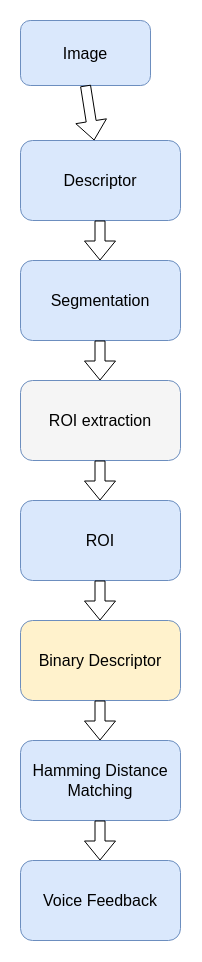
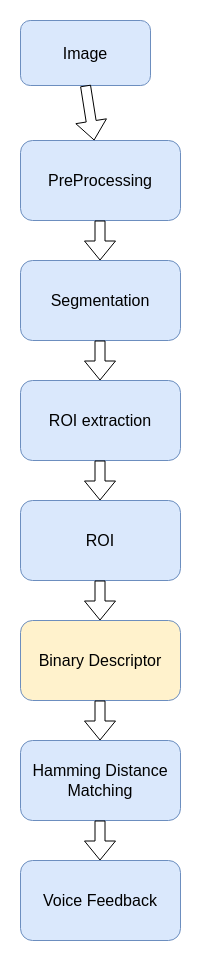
node "Descriptor": label "Descriptor" -> "PreProcessing"
node "ROI extraction": fillcolor #f5f5f5 -> #dae8fc
